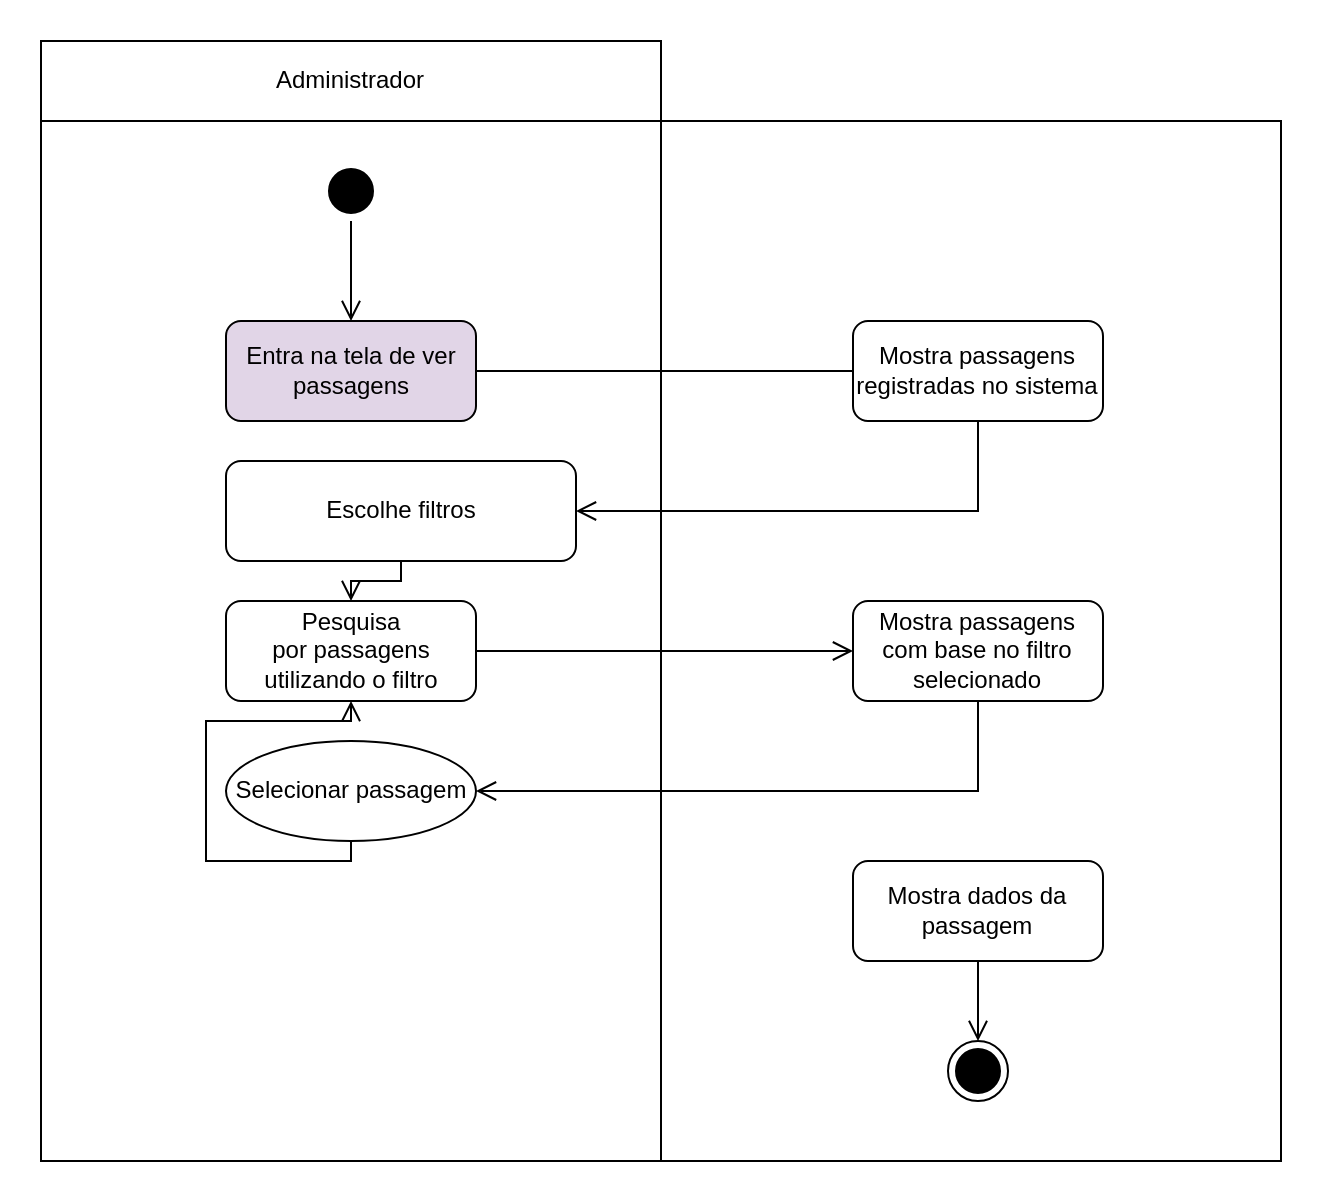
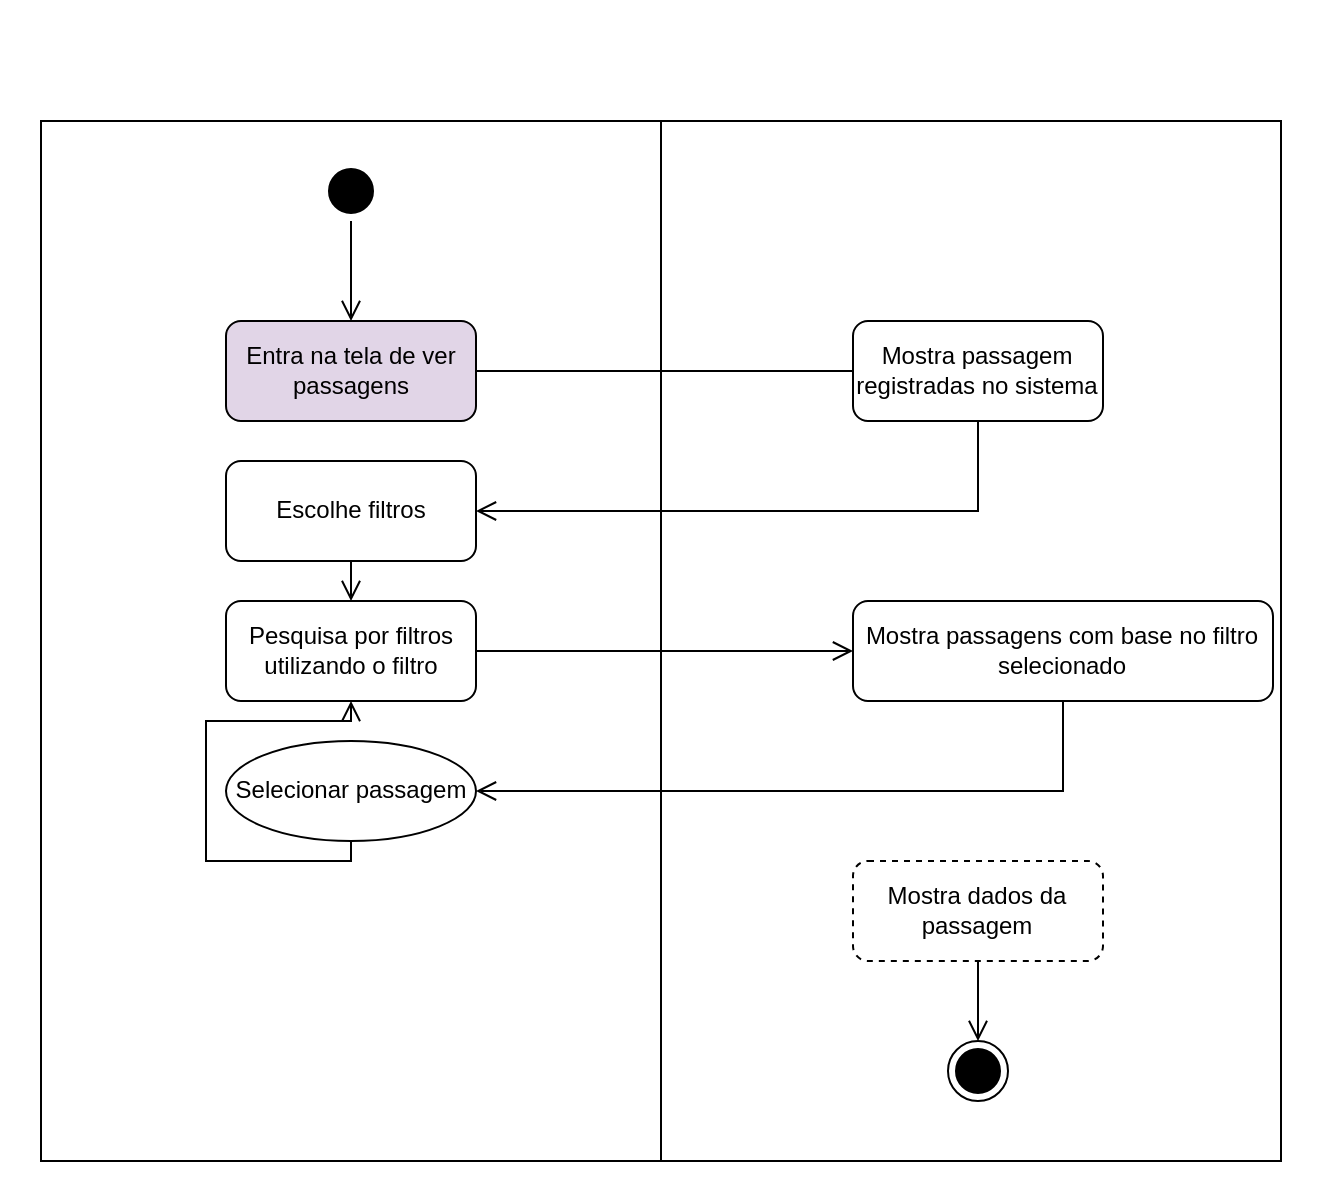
node "Administrador": removed
node "Mostra passagens registradas no sistema": label "Mostra passagens registradas no sistema" -> "Mostra passagem registradas no sistema"
node "Escolhe filtros": size 350x100 -> 250x100
node "Pesquisa por passagens utilizando o filtro": label "Pesquisa por passagens utilizando o filtro" -> "Pesquisa por filtros utilizando o filtro"
node "Mostra passagens com base no filtro selecionado": size 250x100 -> 420x100
node "Mostra dados da passagem": style solid -> dashed
